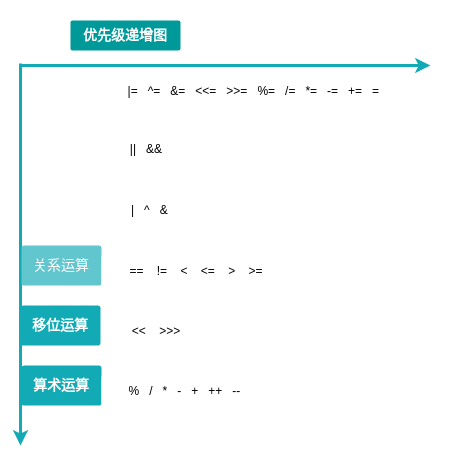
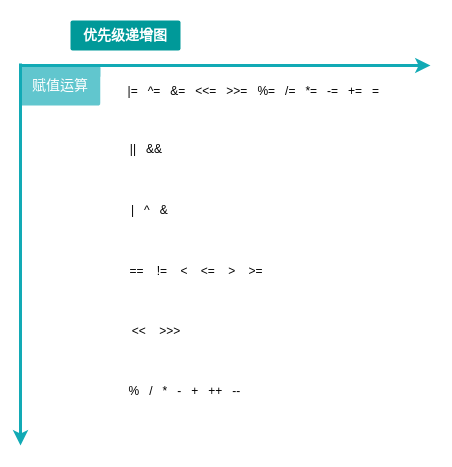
node "赋值运算": fillcolor #ffffff -> #61c6ce
node "关系运算": removed
node "移位运算": removed
node "算术运算": removed
